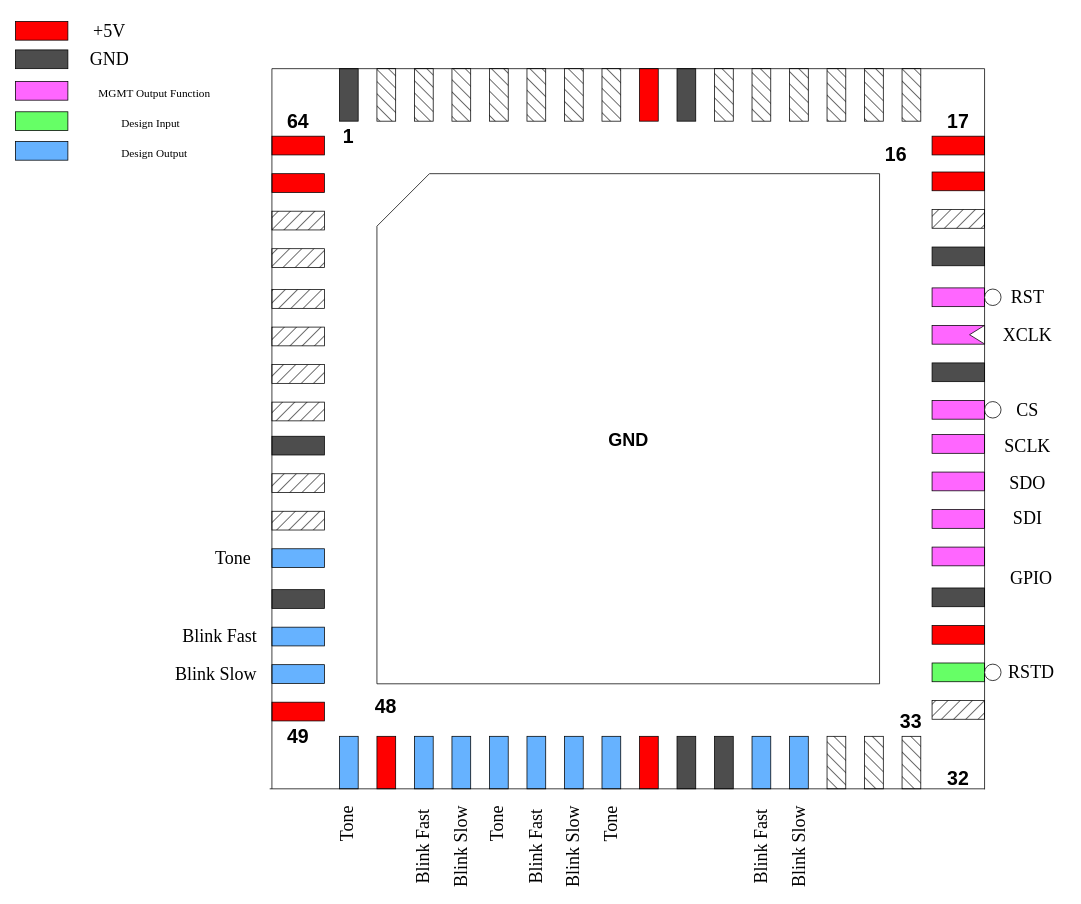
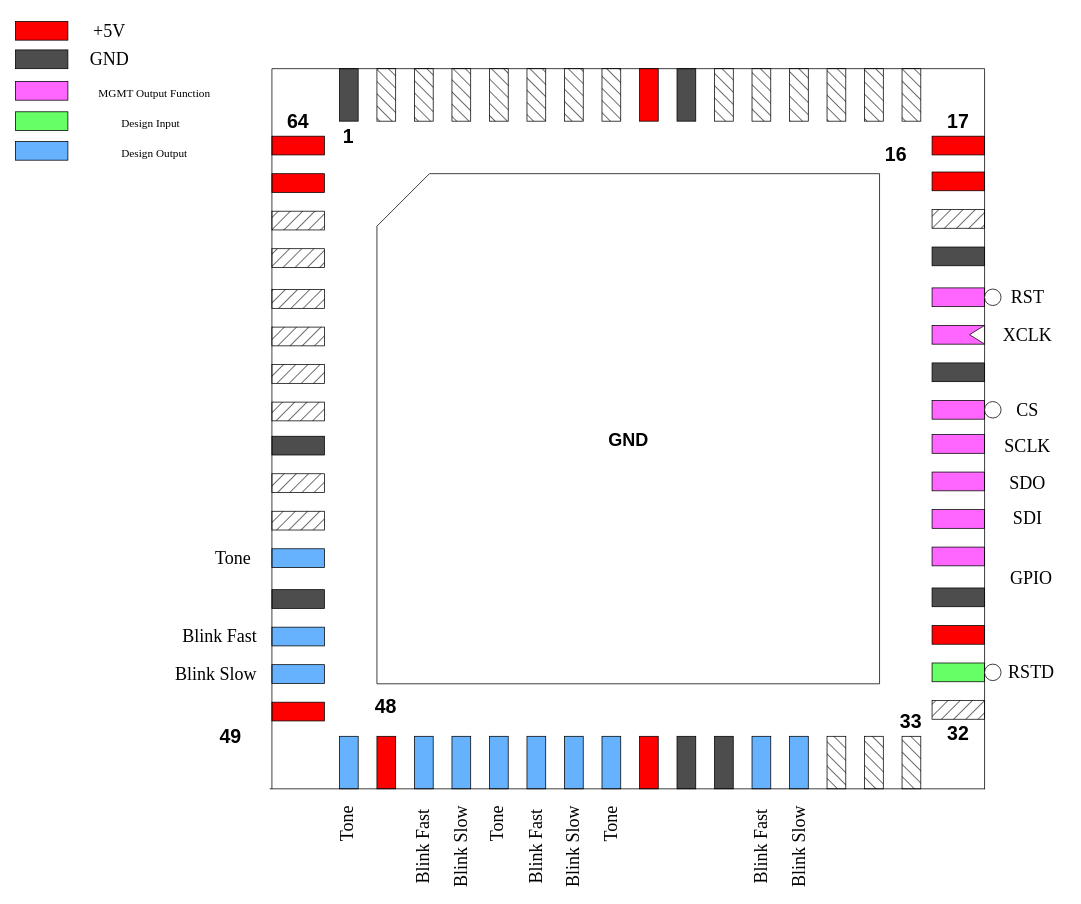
node "49": moved (298, 736) -> (231, 736)
node "32": moved (958, 779) -> (958, 734)
